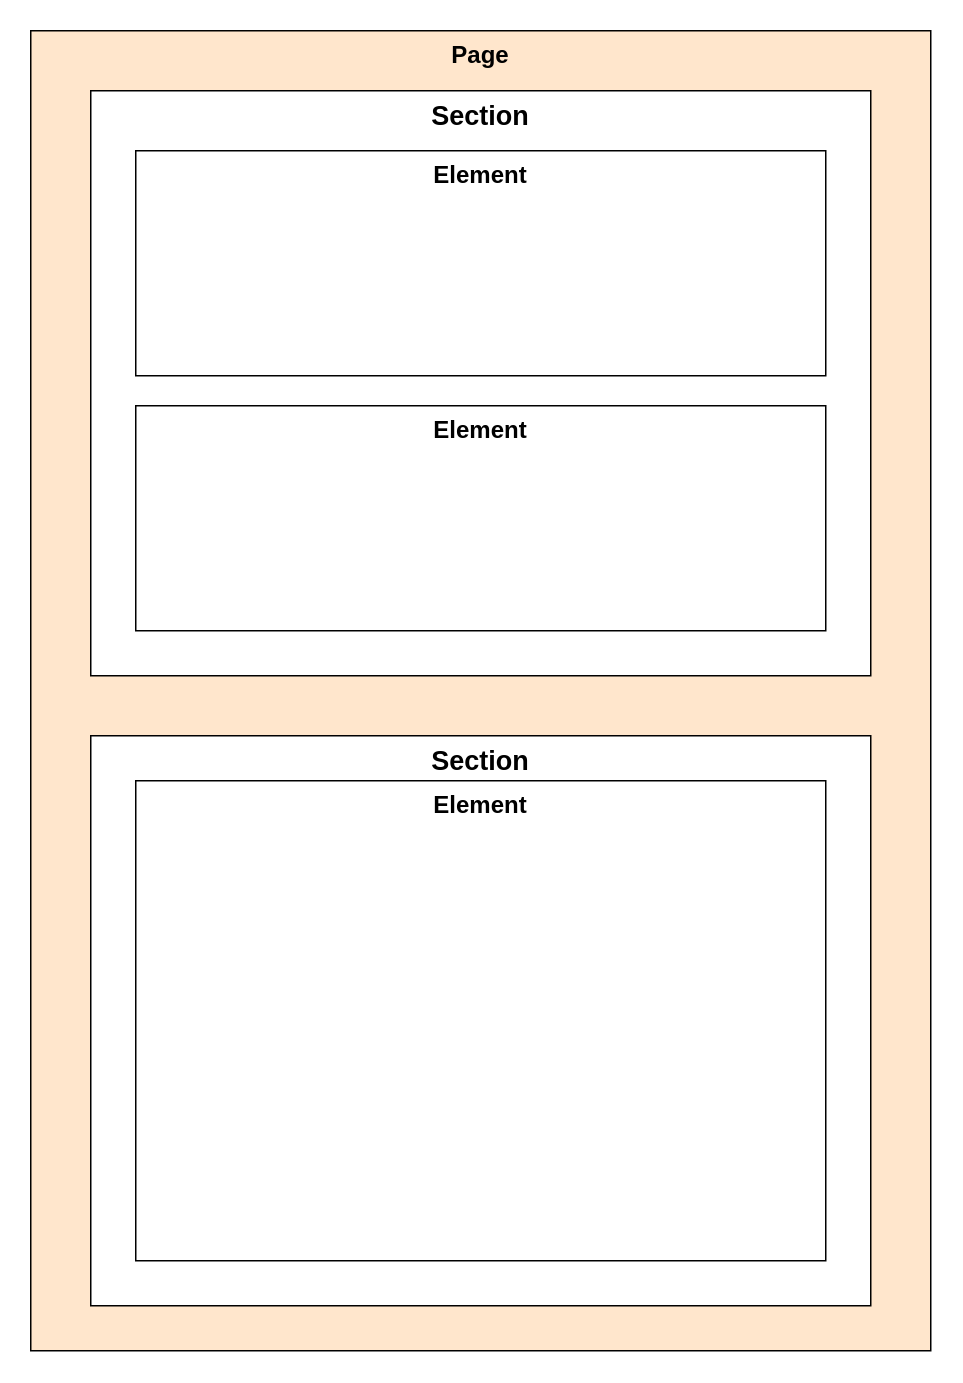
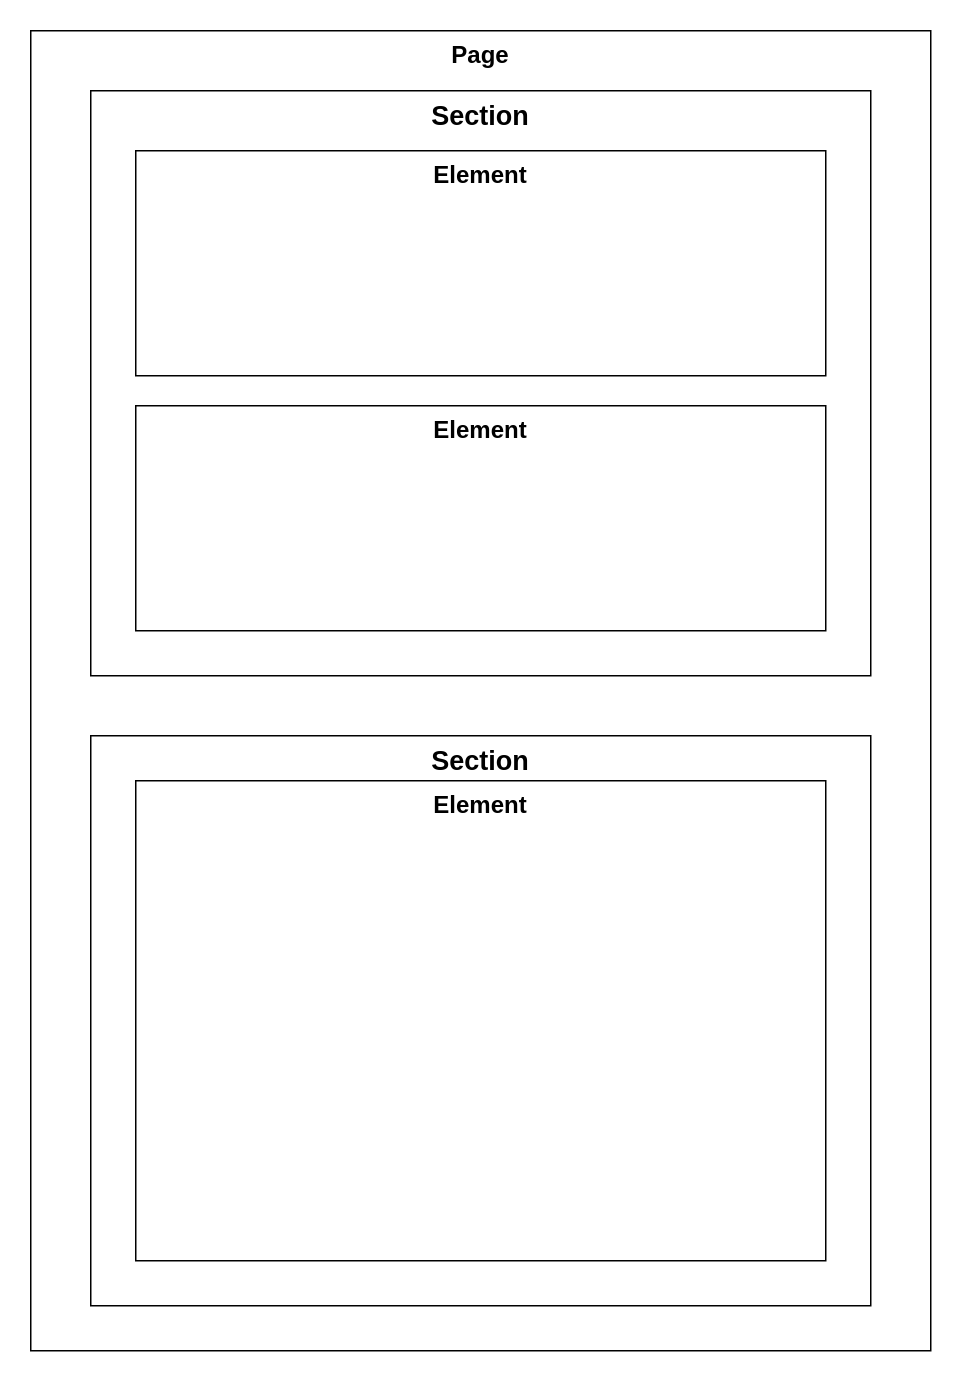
node "Page": fillcolor #ffe6cc -> #ffffff
